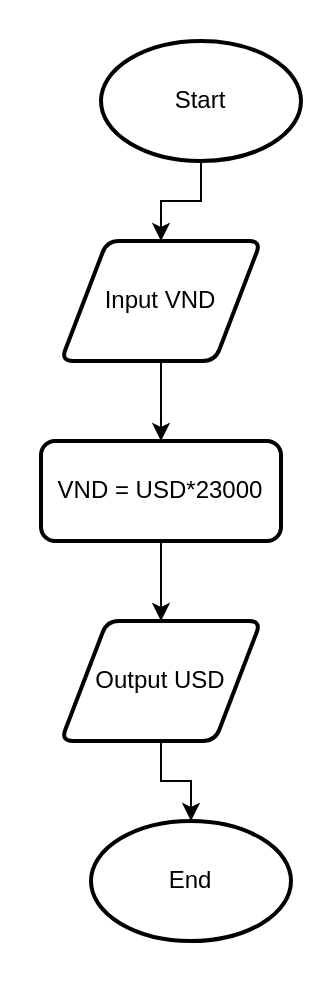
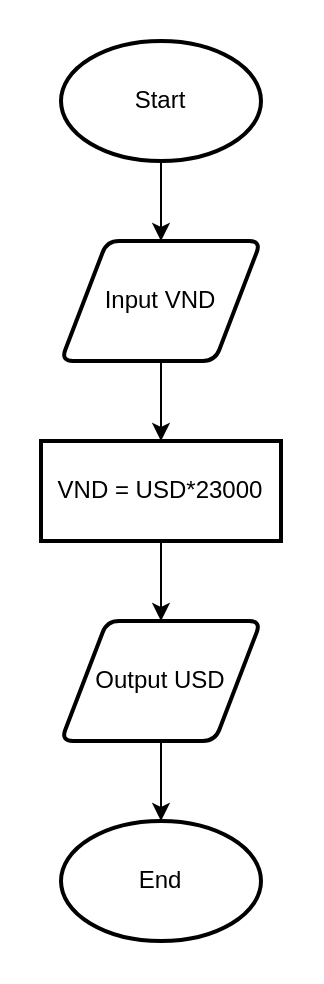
node "Start": moved (201, 101) -> (161, 101)
node "VND = USD*23000": shape rounded rectangle -> rectangle
node "End": moved (191, 881) -> (161, 881)
